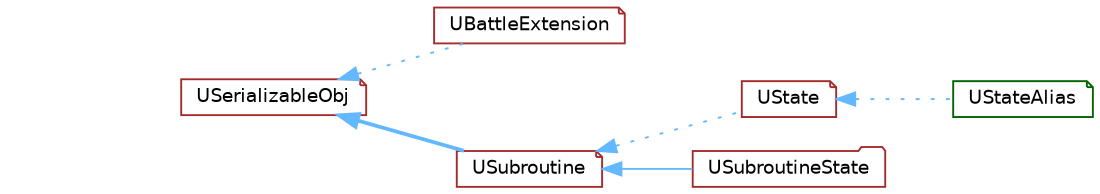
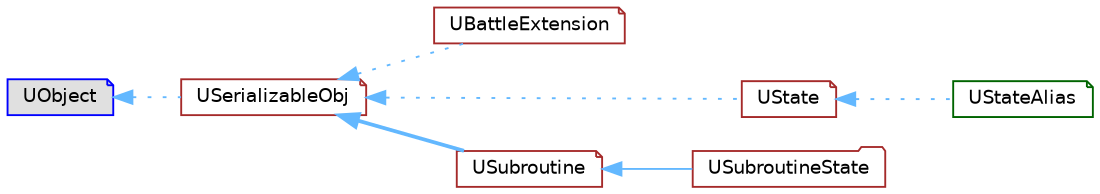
node "UObject": added
edge "UState" -> "USubroutine": now "UState" -> "USerializableObj"
